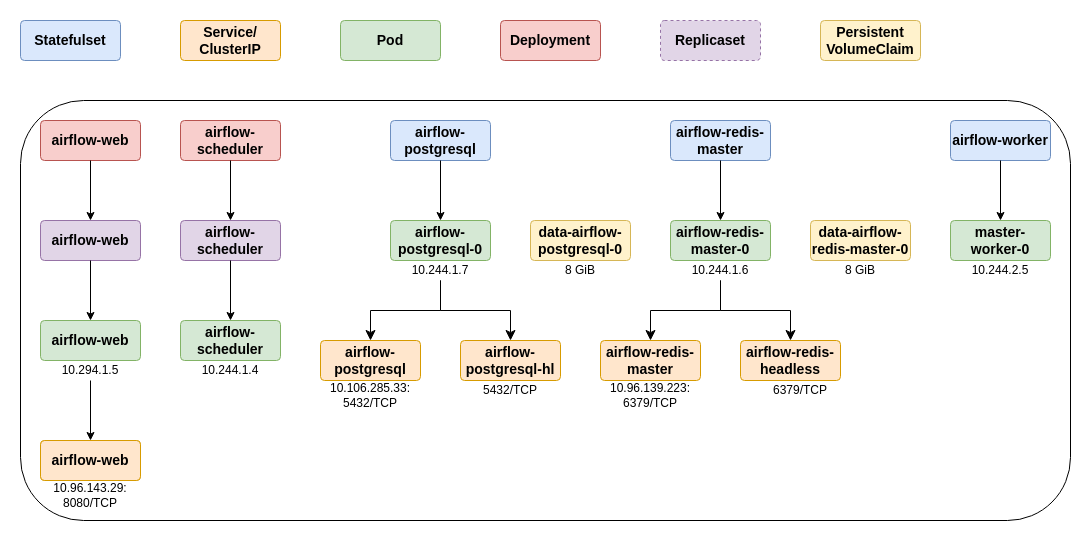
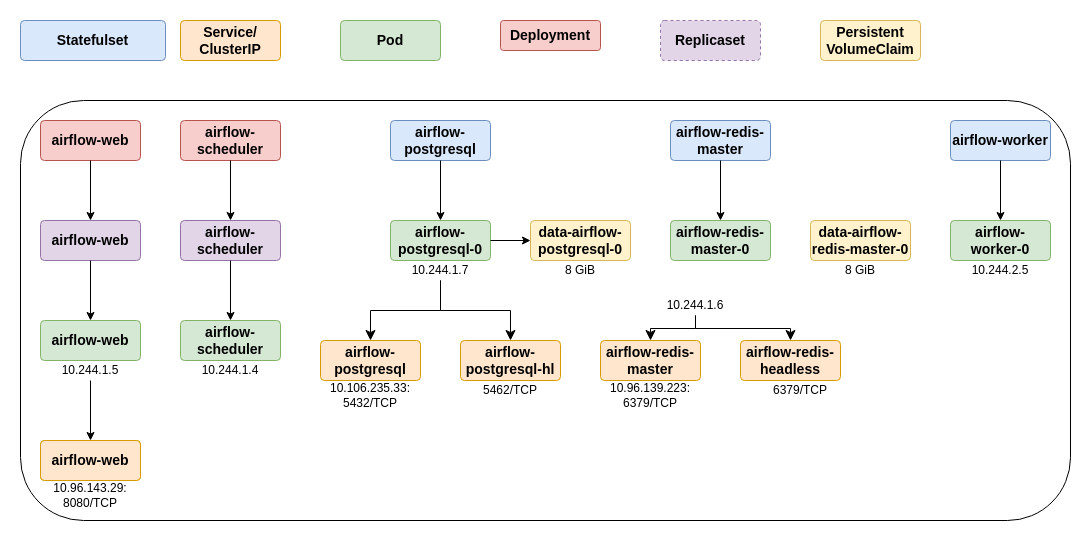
node "Statefulset": size 100x40 -> 145x40
node "Deployment": size 100x40 -> 100x30
edge "airflow-postgresql-0" -> "data-airflow-postgresql-0": added
node "master-worker-0": label "master-worker-0" -> "airflow-worker-0"
node "10.244.1.6": moved (721, 271) -> (696, 306)
node "10.294.1.5": label "10.294.1.5" -> "10.244.1.5"
node "5432/TCP": label "5432/TCP" -> "5462/TCP"
node "10.106.285.33: 5432/TCP": label "10.106.285.33: 5432/TCP" -> "10.106.235.33: 5432/TCP"
